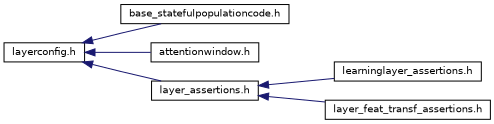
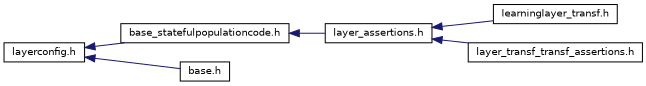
node "attentionwindow.h": label "attentionwindow.h" -> "base.h"
node "learninglayer_assertions.h": label "learninglayer_assertions.h" -> "learninglayer_transf.h"
edge "layer_assertions.h" -> "layerconfig.h": now "layer_assertions.h" -> "base_statefulpopulationcode.h"
node "layer_feat_transf_assertions.h": label "layer_feat_transf_assertions.h" -> "layer_transf_transf_assertions.h"
